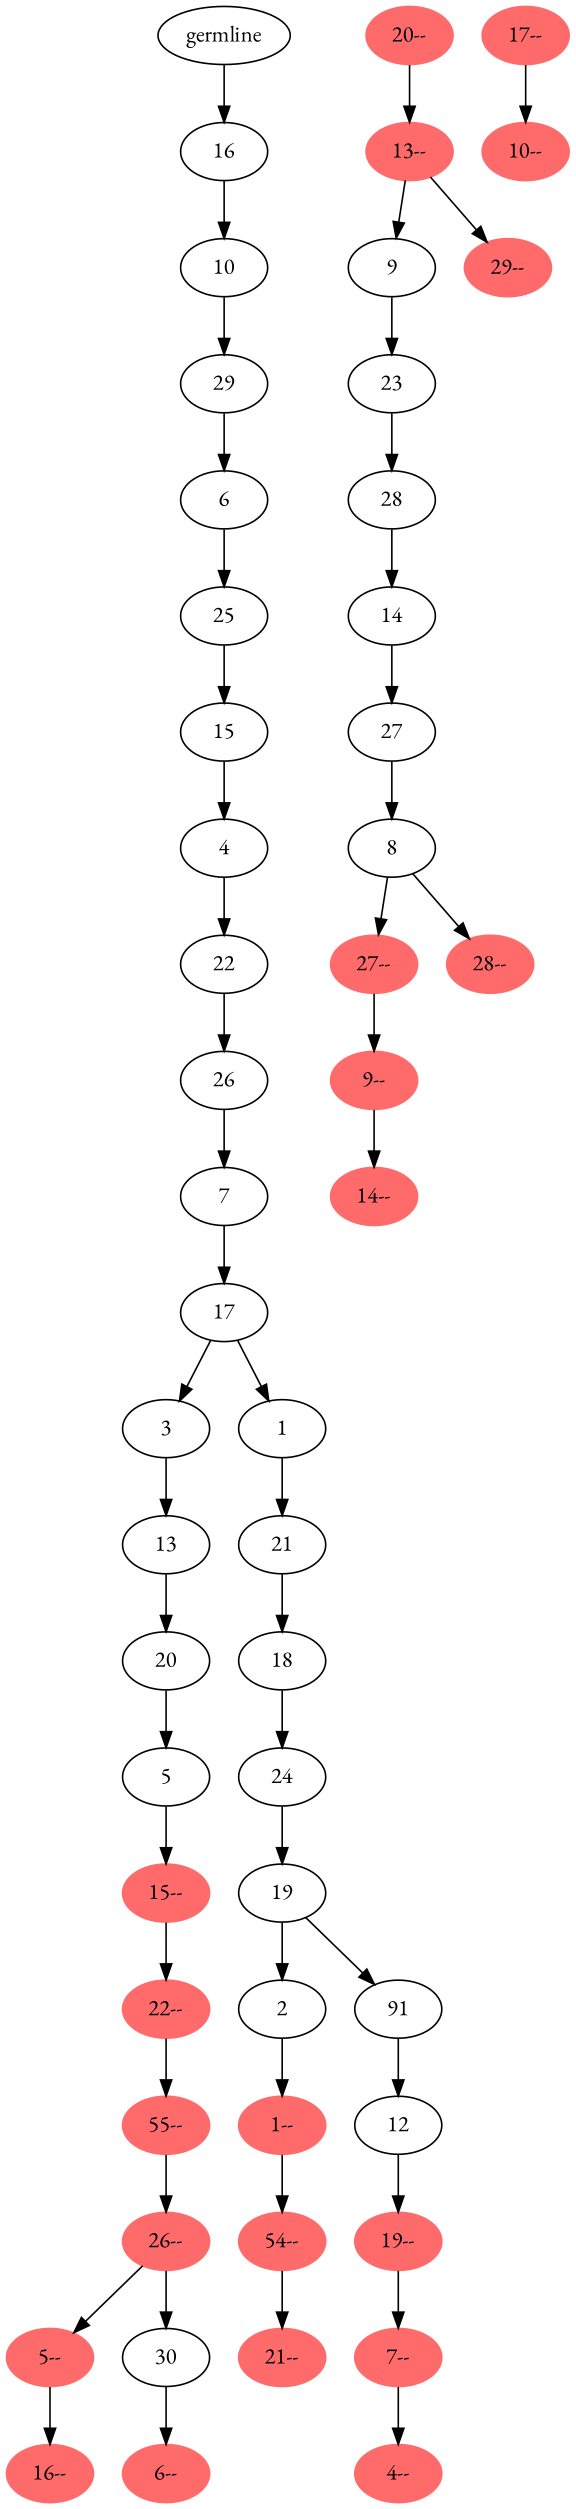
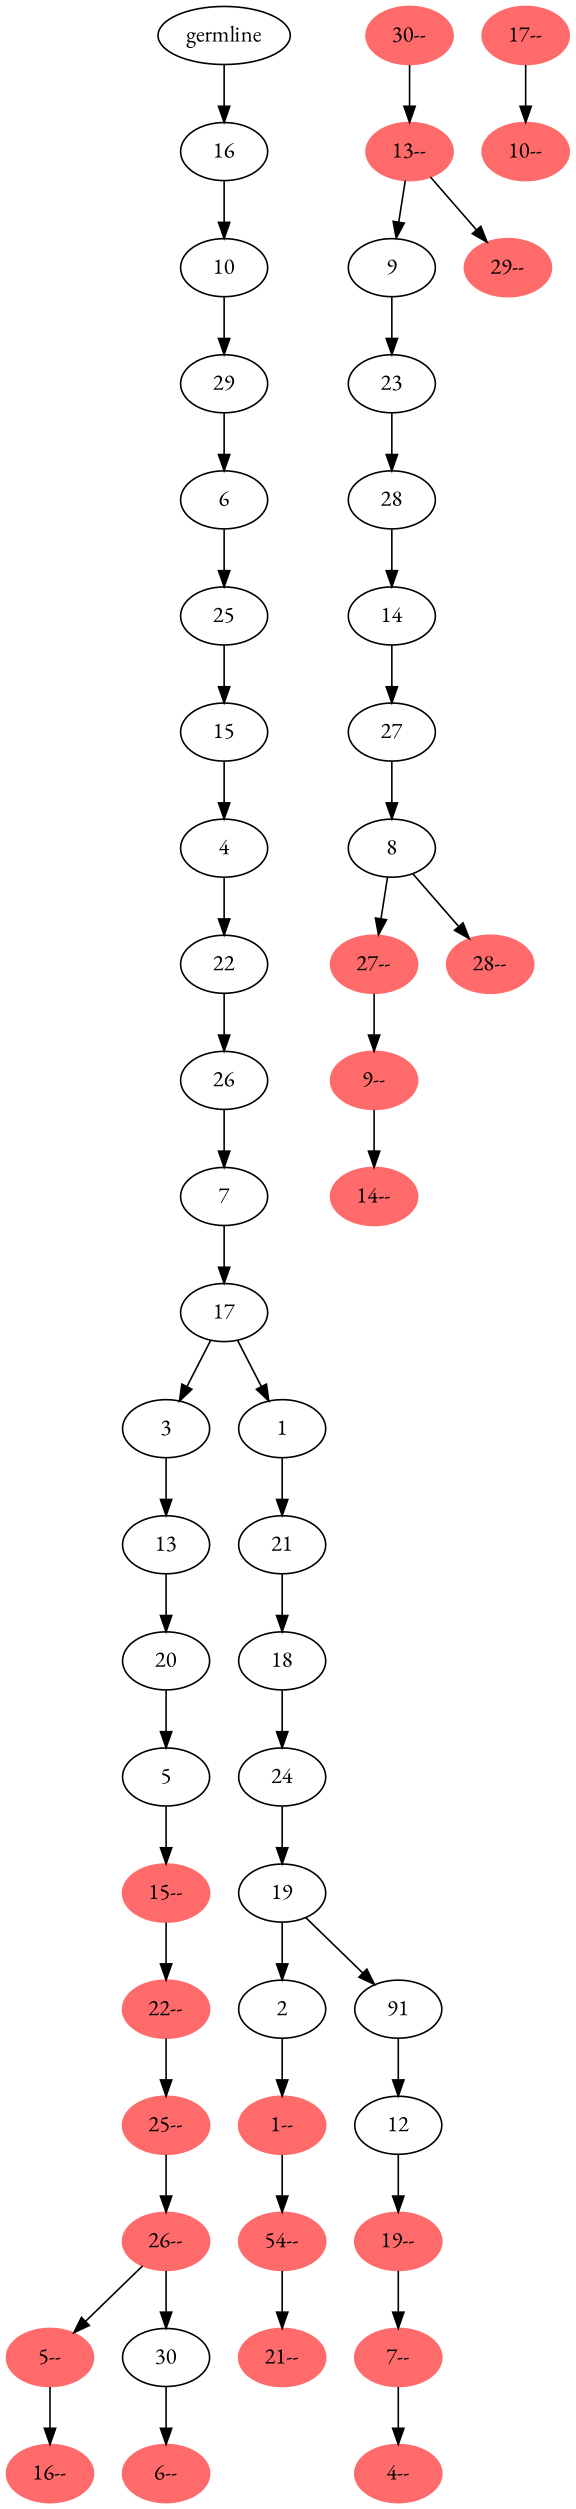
node "20--": label "20--" -> "30--"
node "55--": label "55--" -> "25--"
